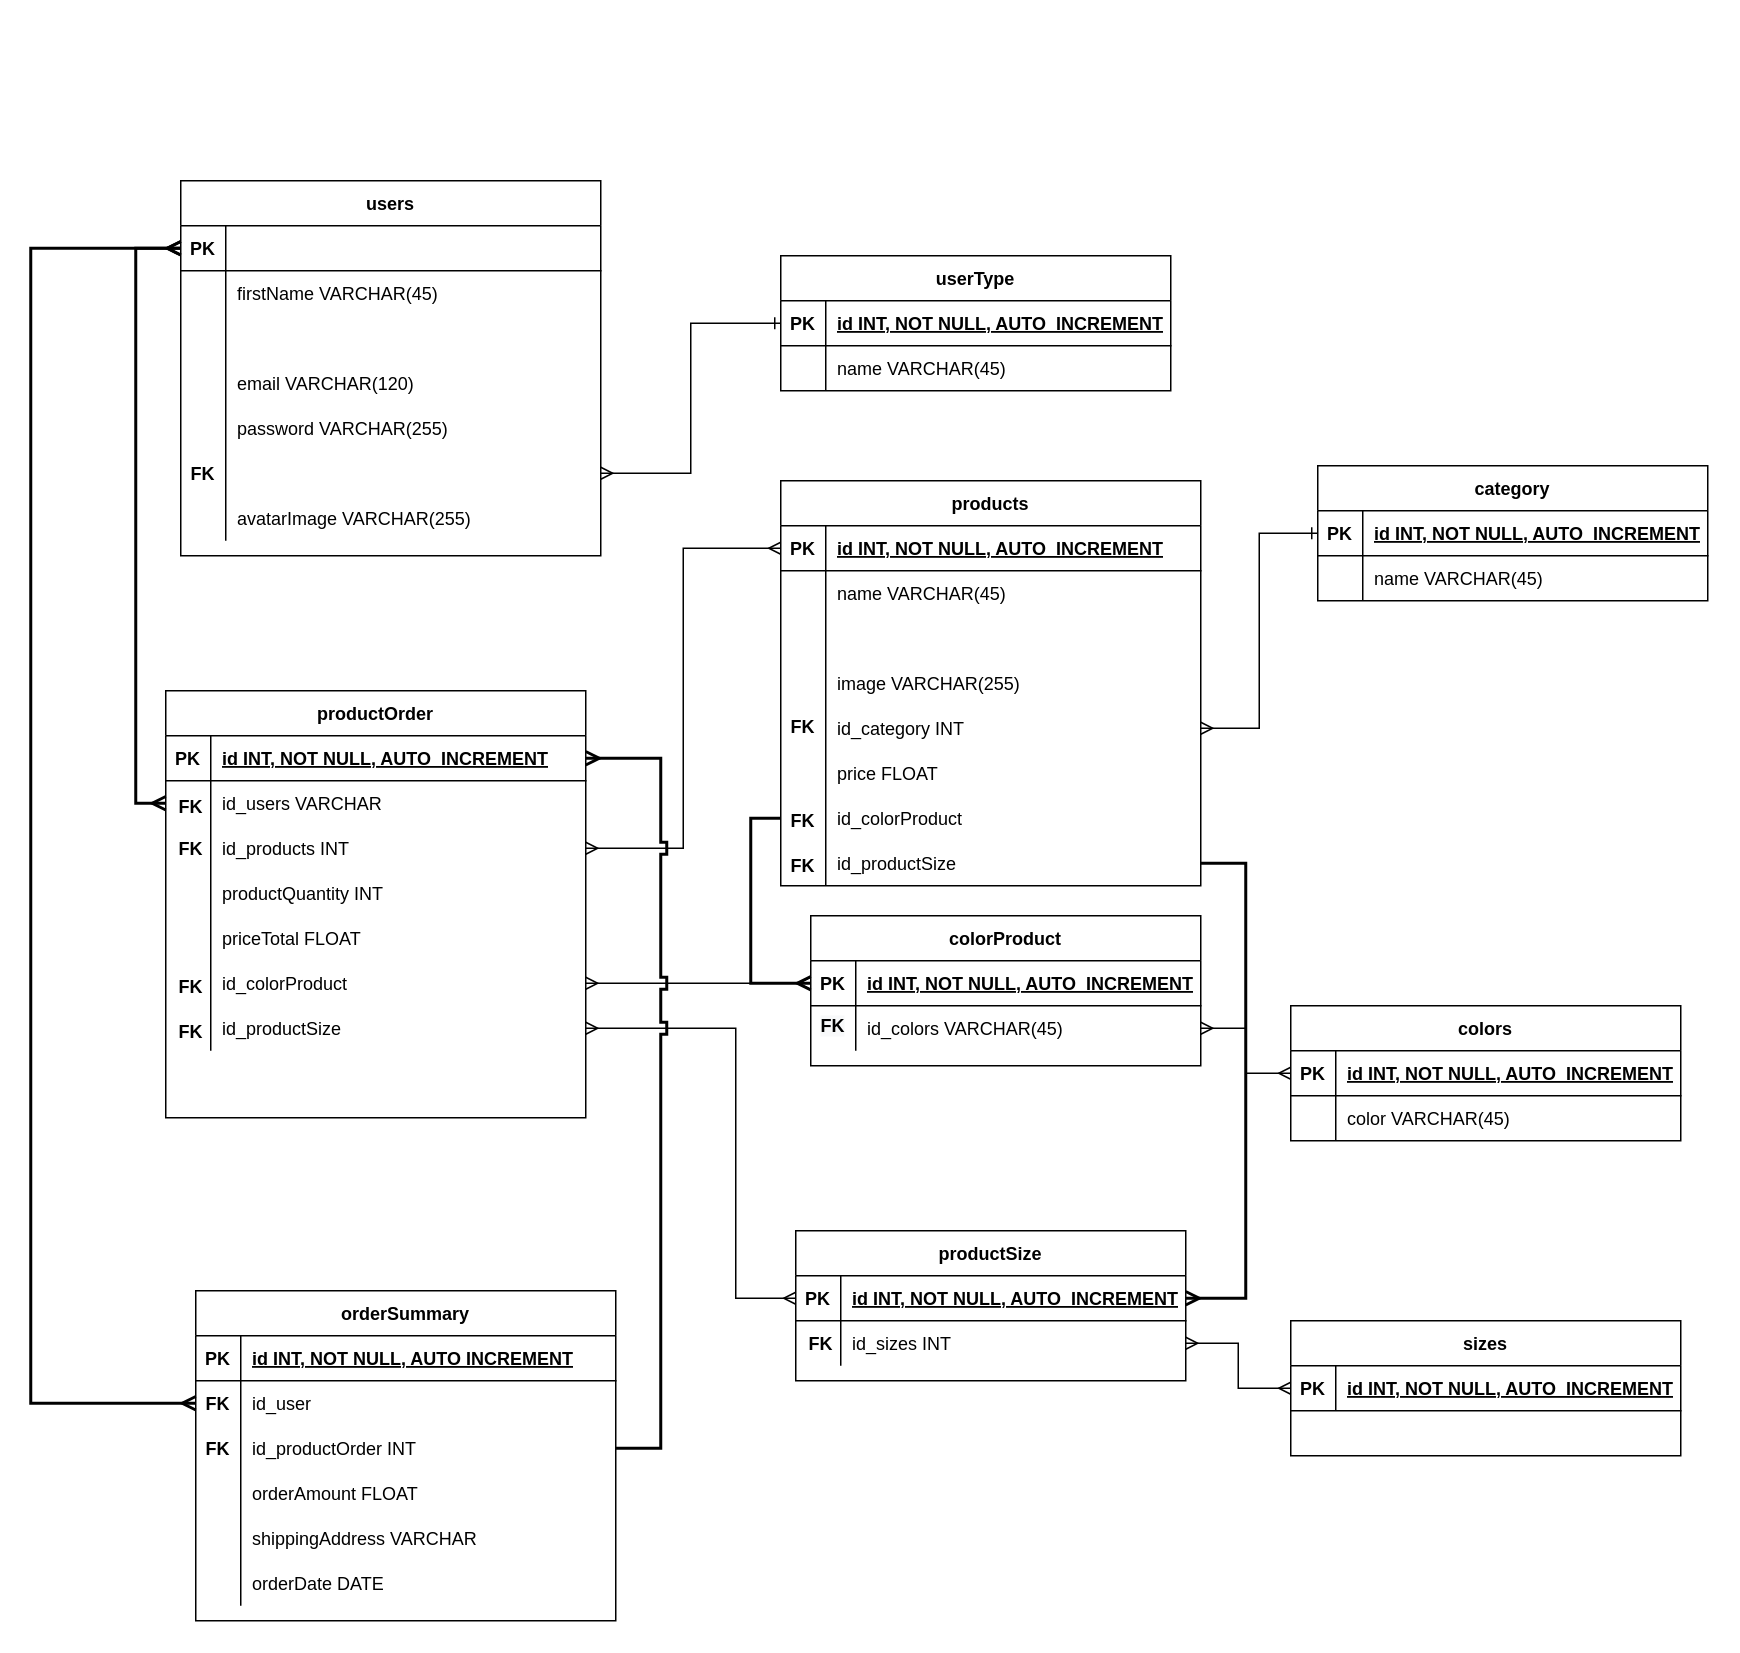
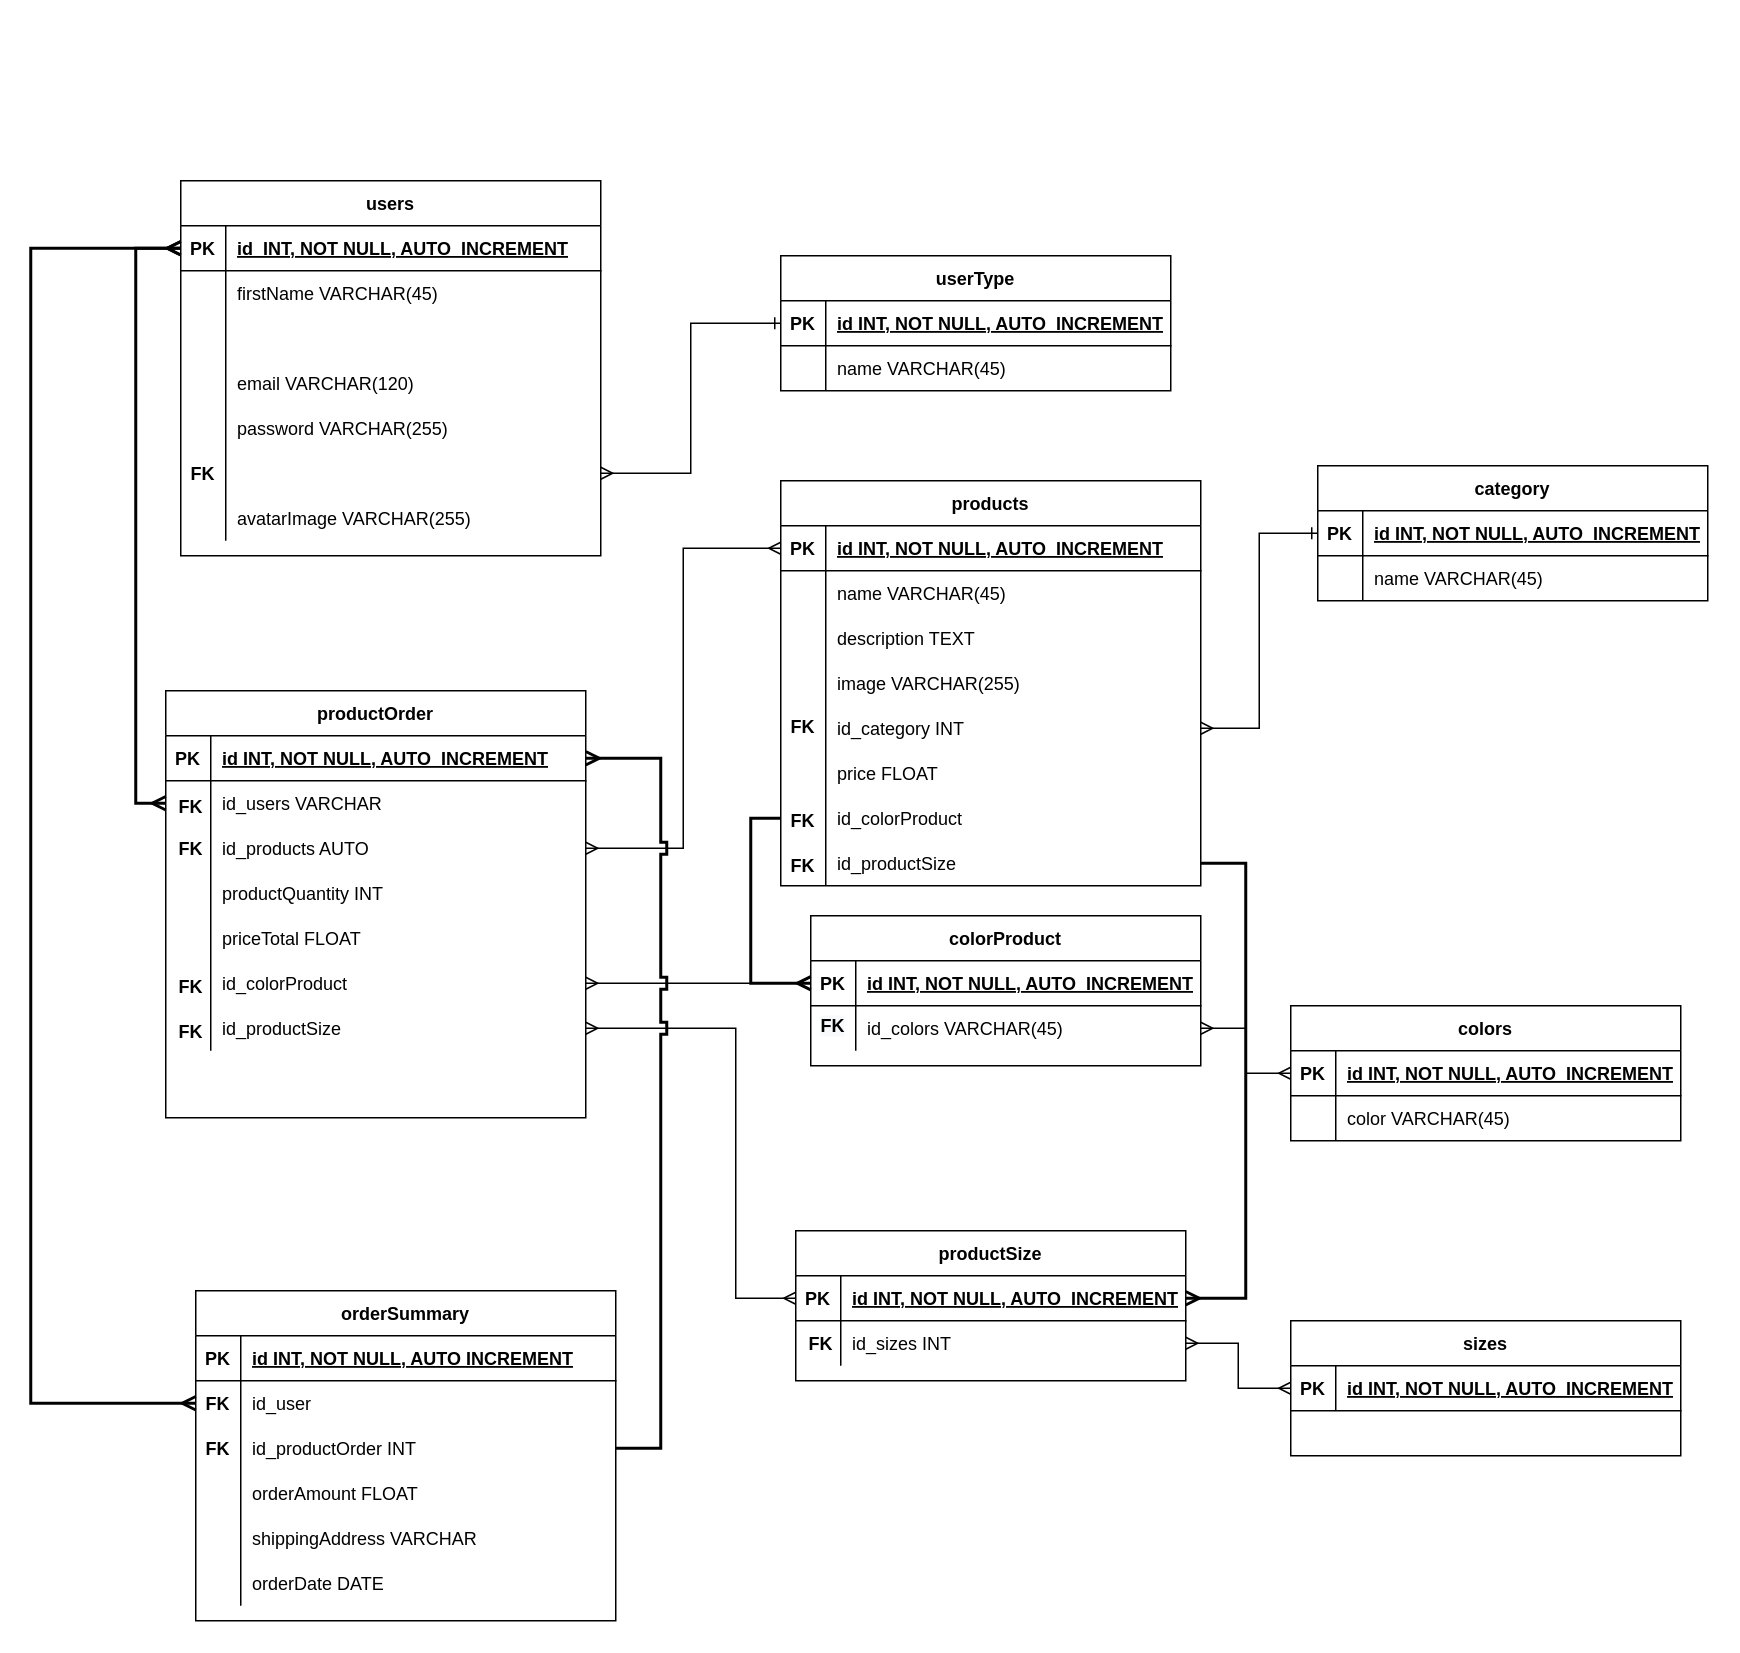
node "id_INT, NOT NULL, AUTO_INCREMENT": added
node "description TEXT": added
node "id_products INT": label "id_products INT" -> "id_products AUTO"
